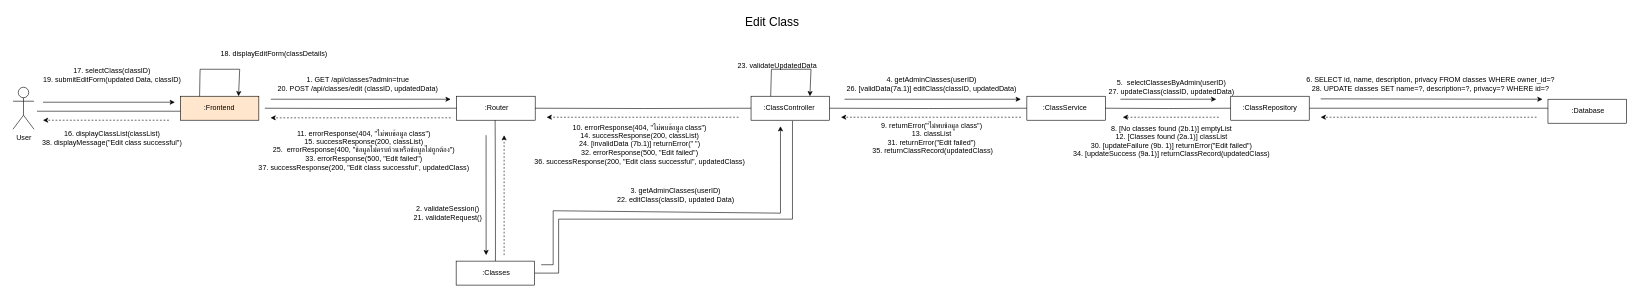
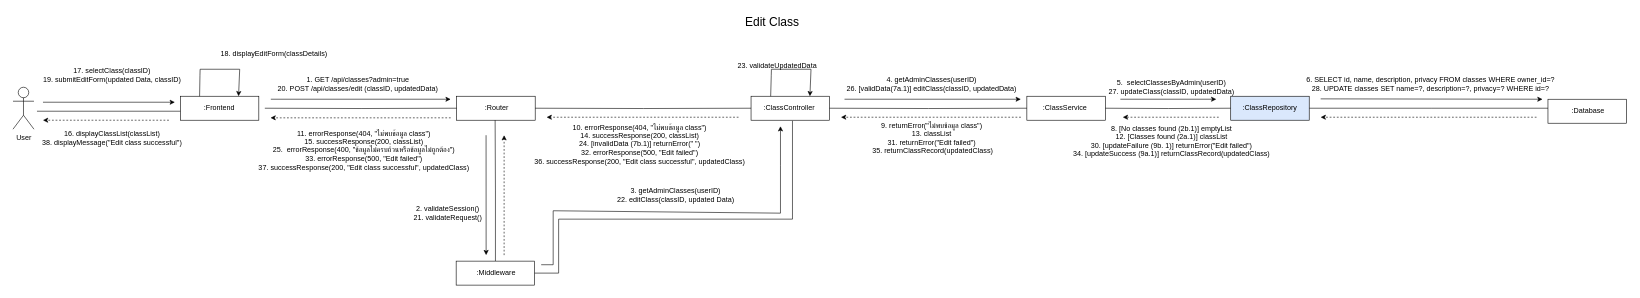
node ":Frontend": fillcolor #ffe6cc -> #ffffff
node ":ClassRepository": fillcolor #ffffff -> #dae8fc
node ":Classes": label ":Classes" -> ":Middleware"
